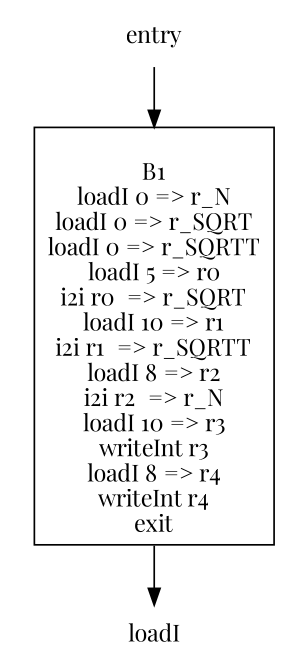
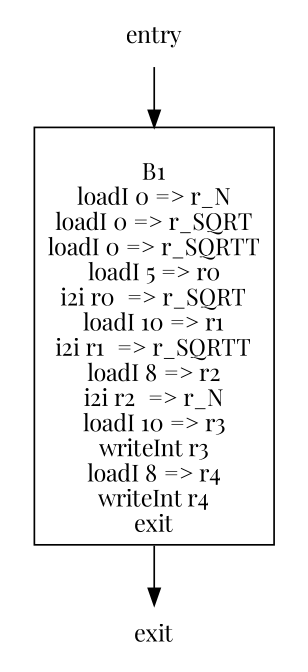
node "loadI": label "loadI" -> "exit"
